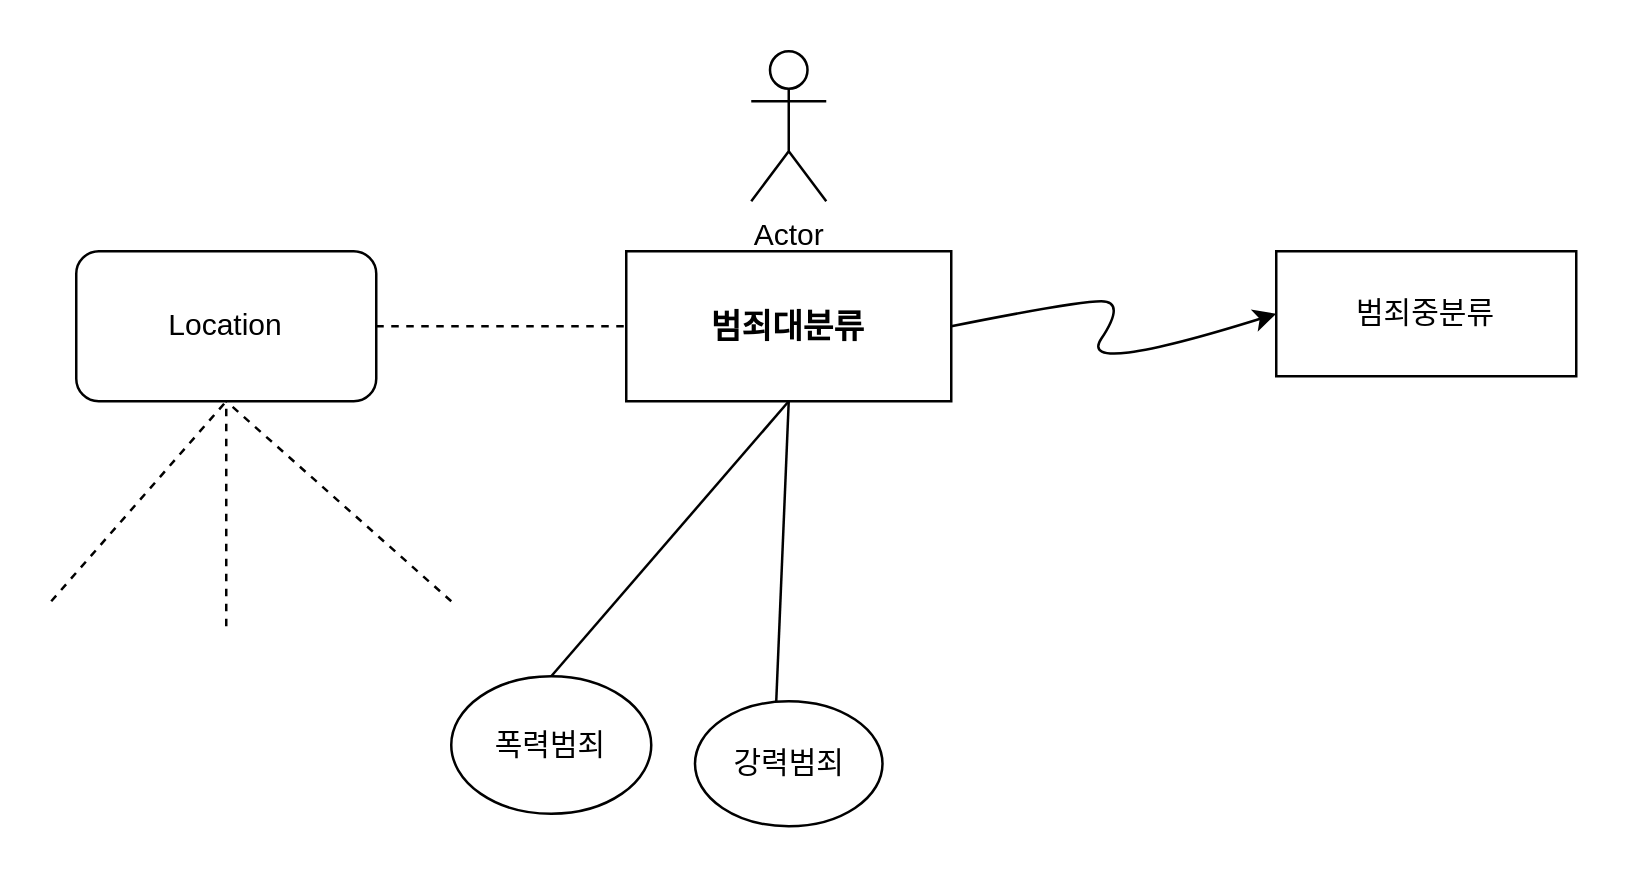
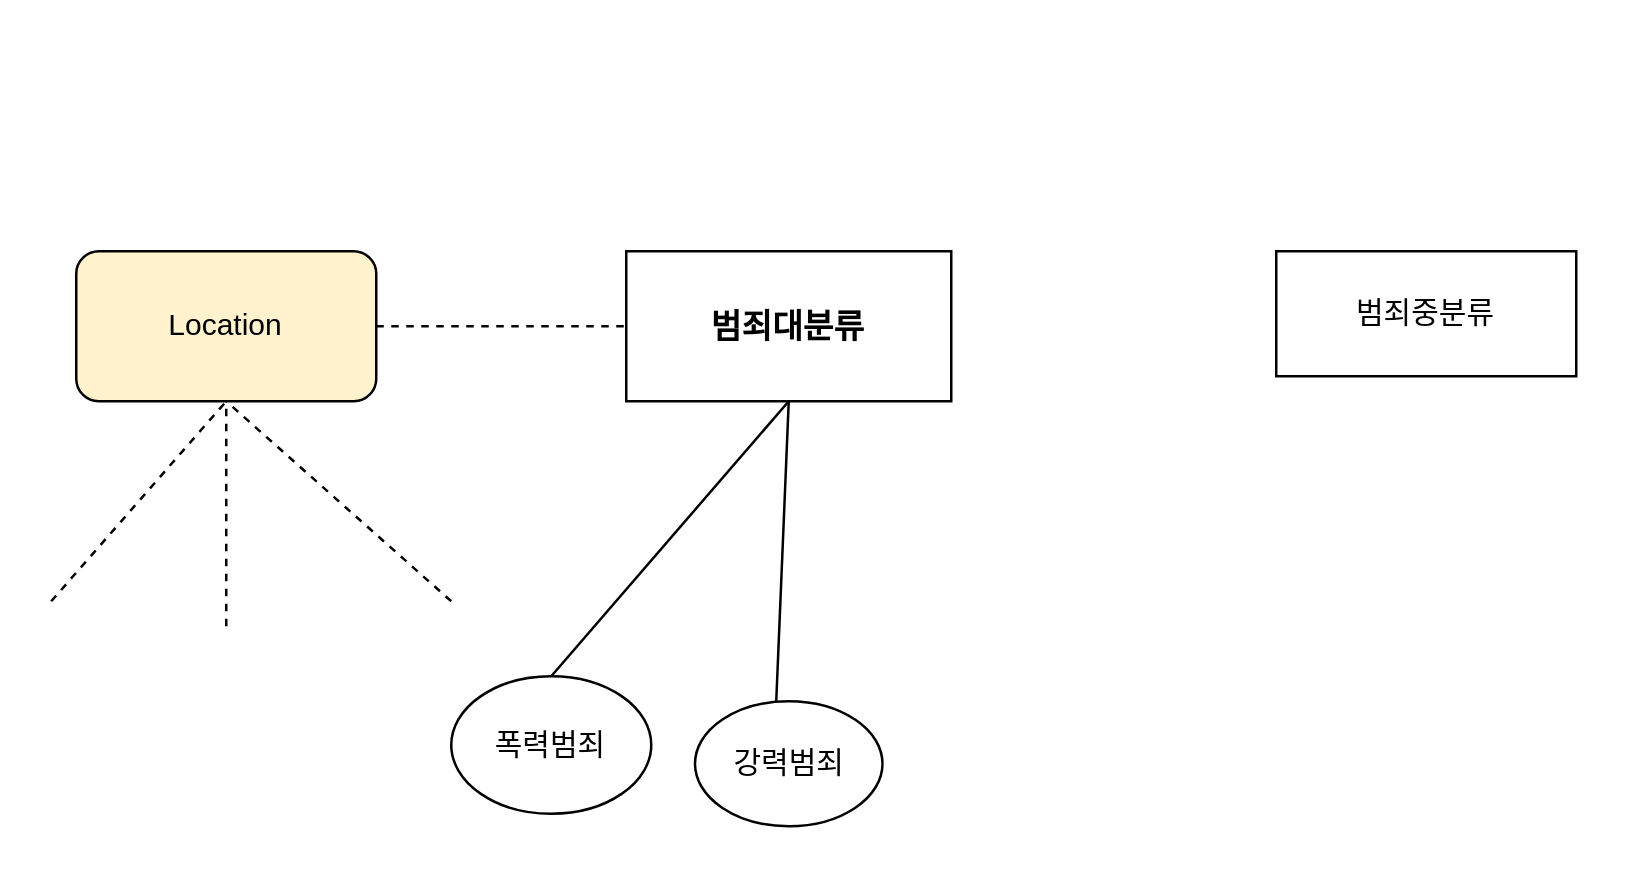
node "Actor": removed
node "Location": fillcolor #ffffff -> #fff2cc
edge "범죄대분류" -> "범죄중분류": removed
